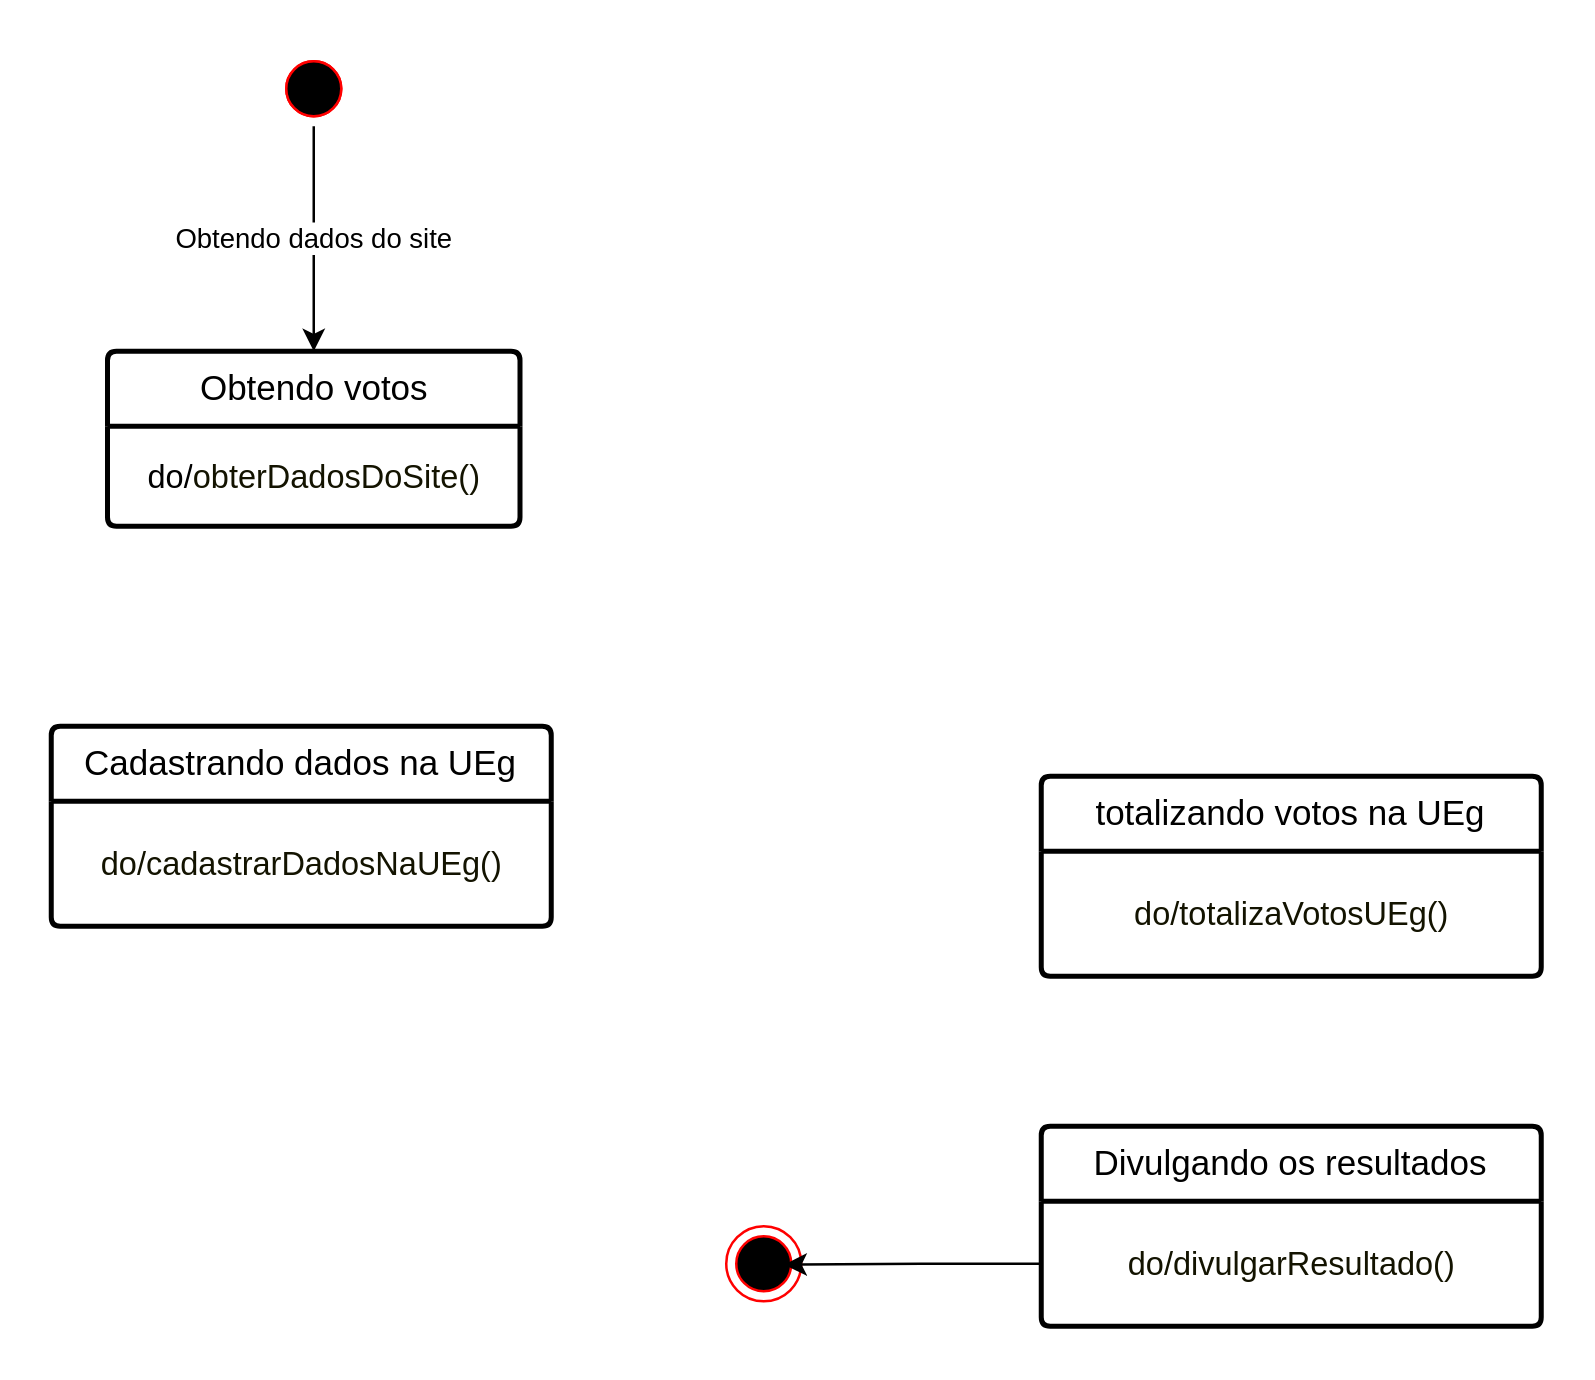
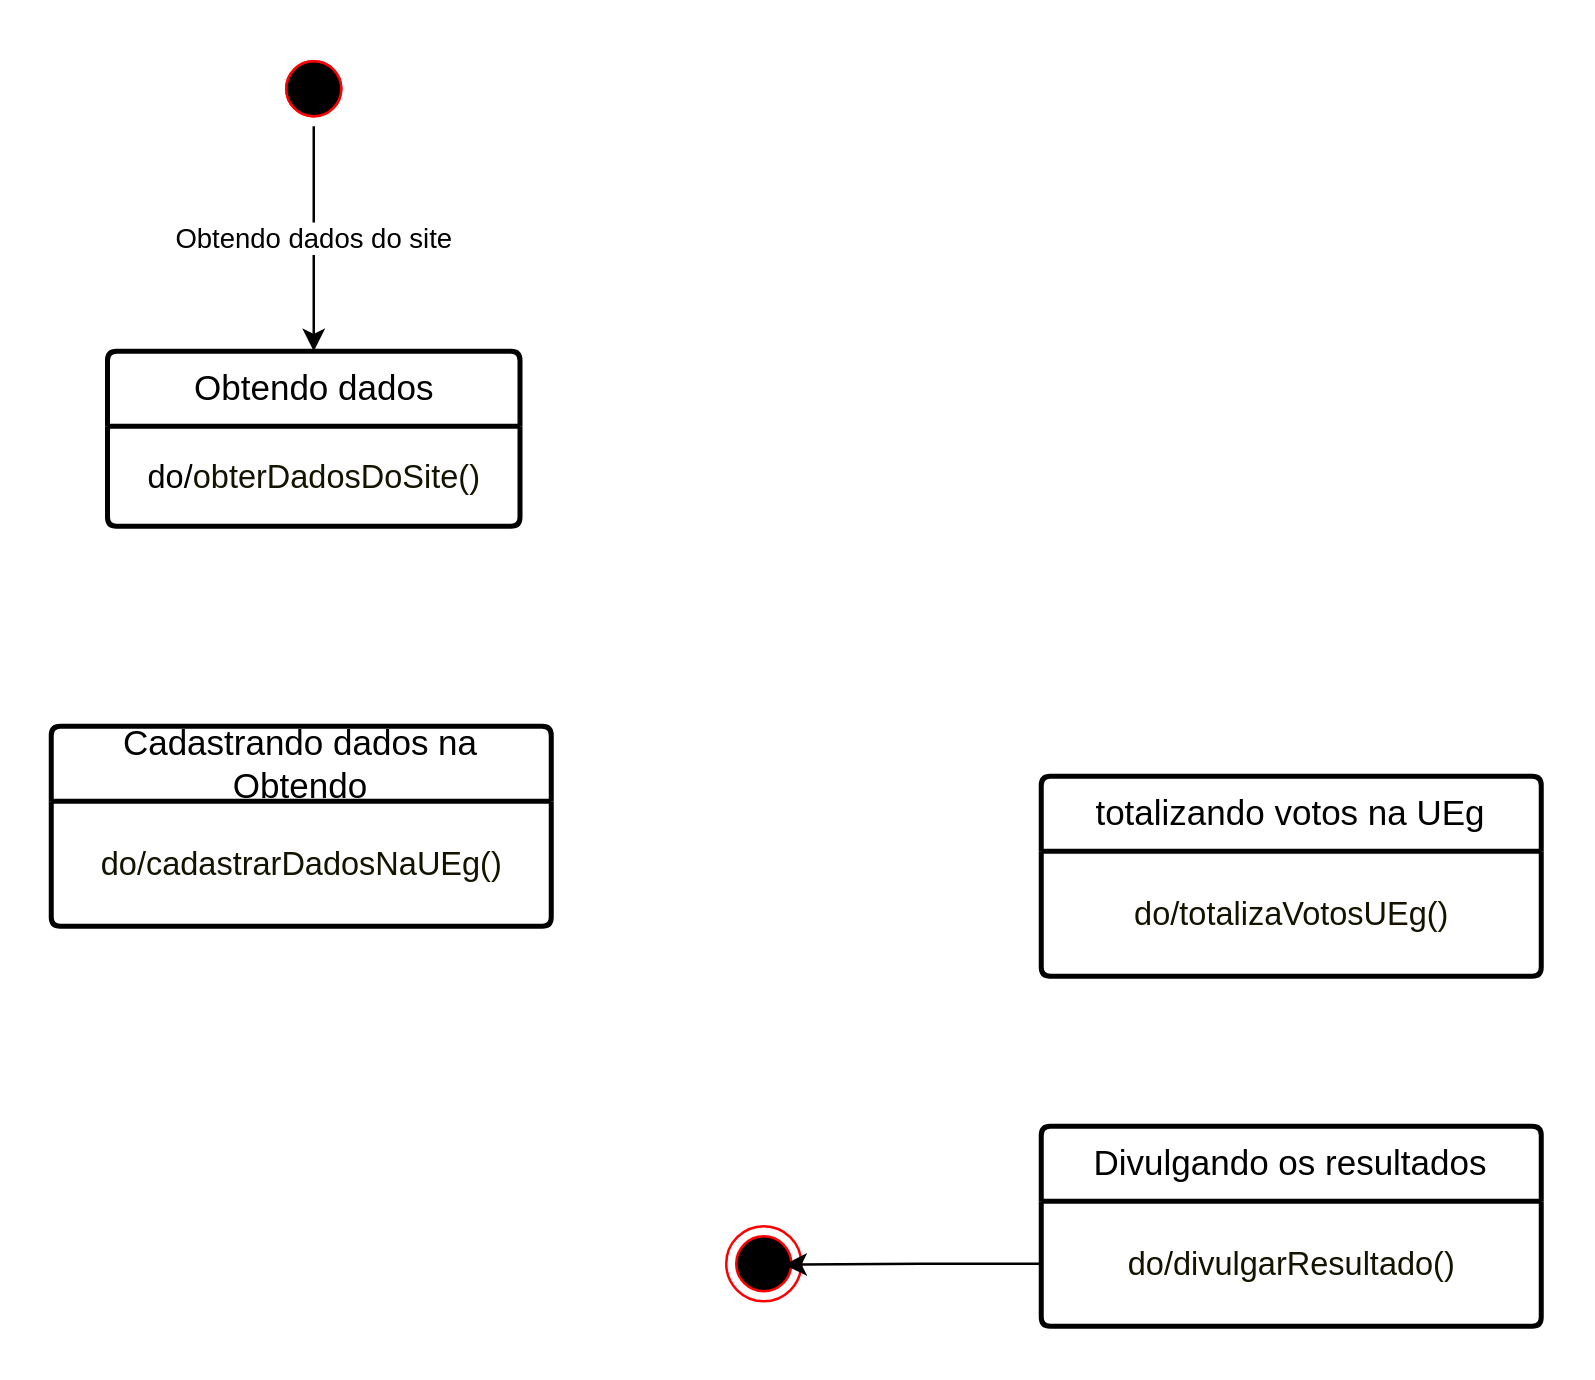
node "Obtendo votos": label "Obtendo votos" -> "Obtendo dados"
node "Cadastrando dados na UEg": label "Cadastrando dados na UEg" -> "Cadastrando dados na Obtendo"
